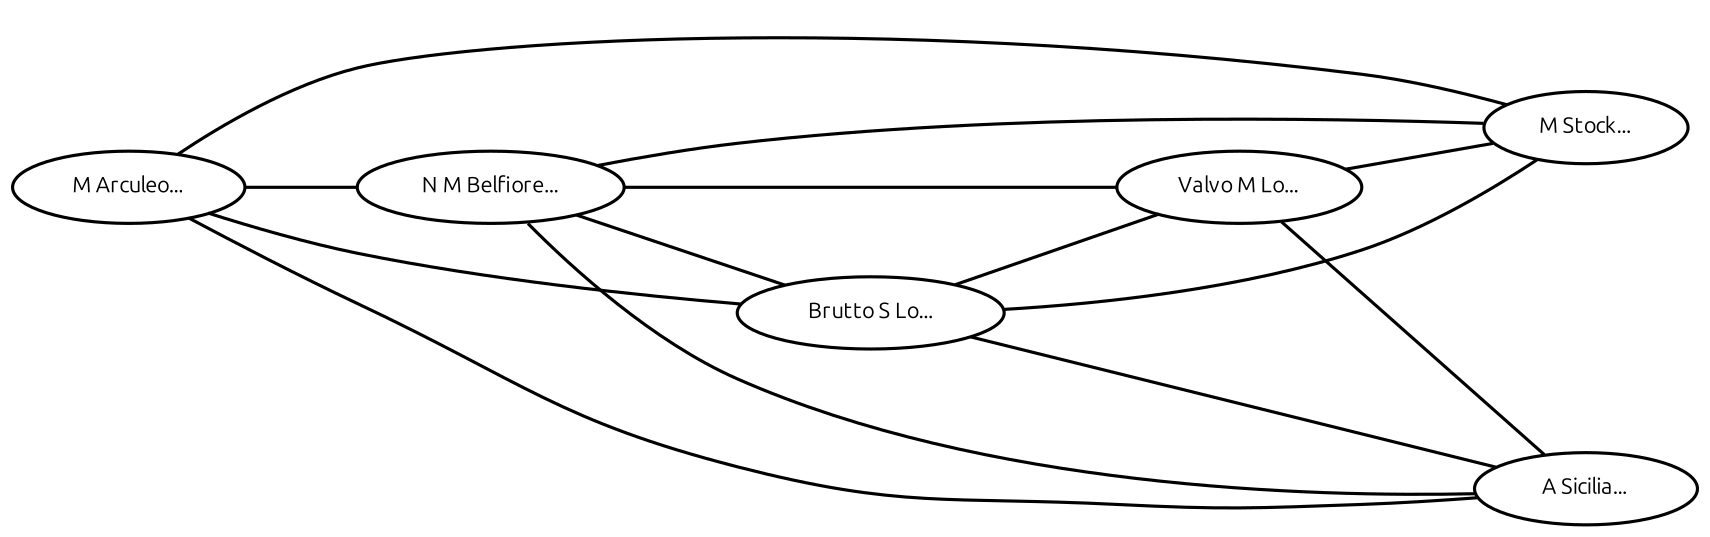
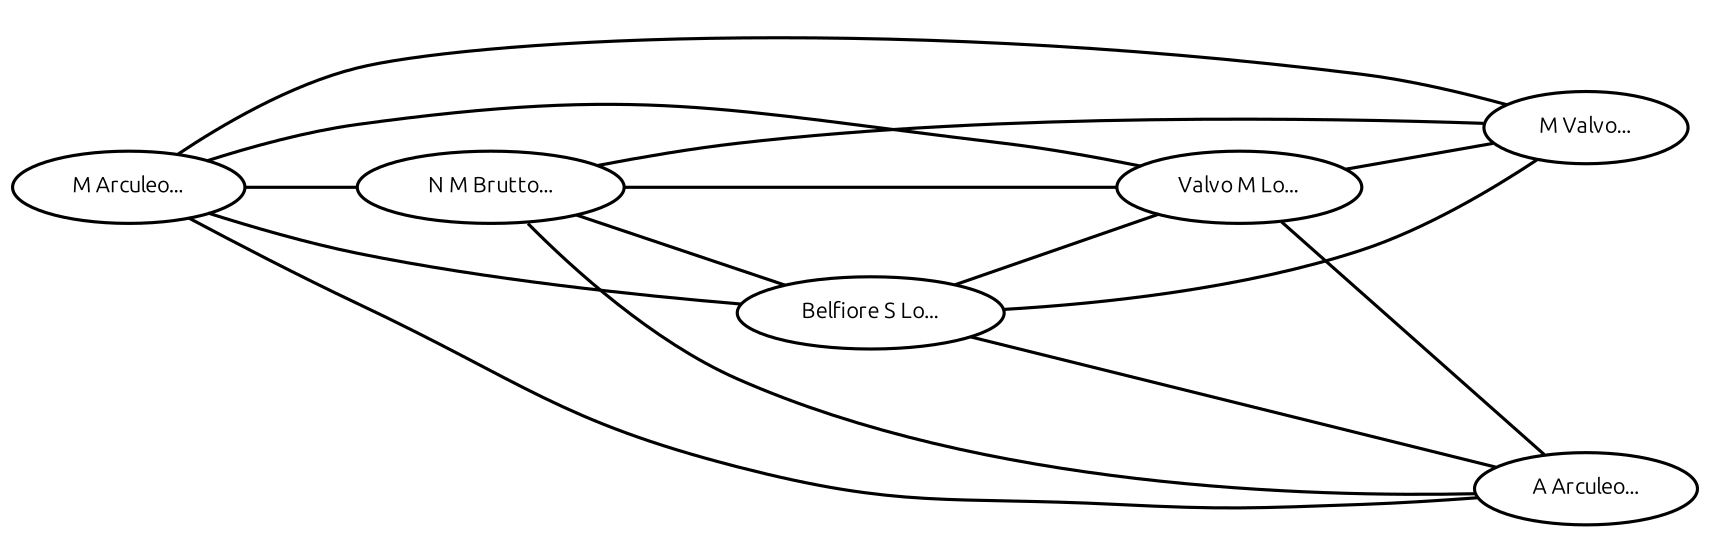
edge "M Arculeo..." -- "Valvo M Lo...": added
node "M Stock...": label "M Stock..." -> "M Valvo..."
node "N M Belfiore...": label "N M Belfiore..." -> "N M Brutto..."
node "Brutto S Lo...": label "Brutto S Lo..." -> "Belfiore S Lo..."
node "A Sicilia...": label "A Sicilia..." -> "A Arculeo..."
